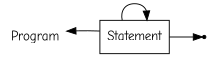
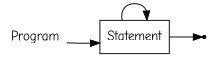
edge "Statement" -> "Program": reversed
